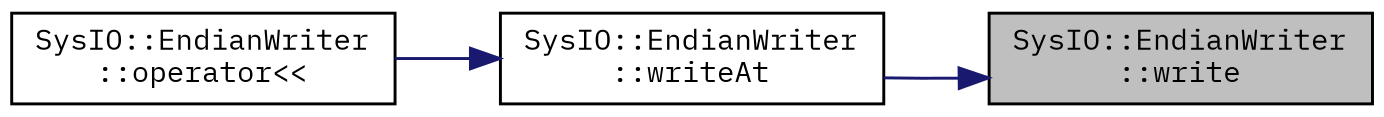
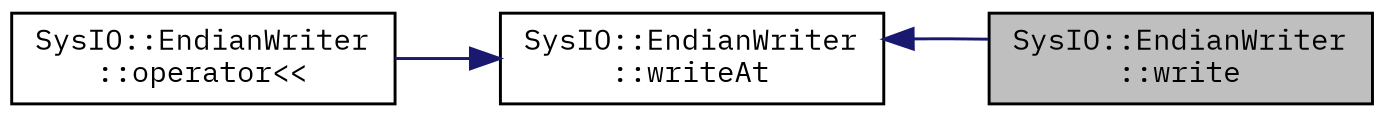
edge "SysIO::EndianWriter ::writeAt" -> "SysIO::EndianWriter ::write": reversed
